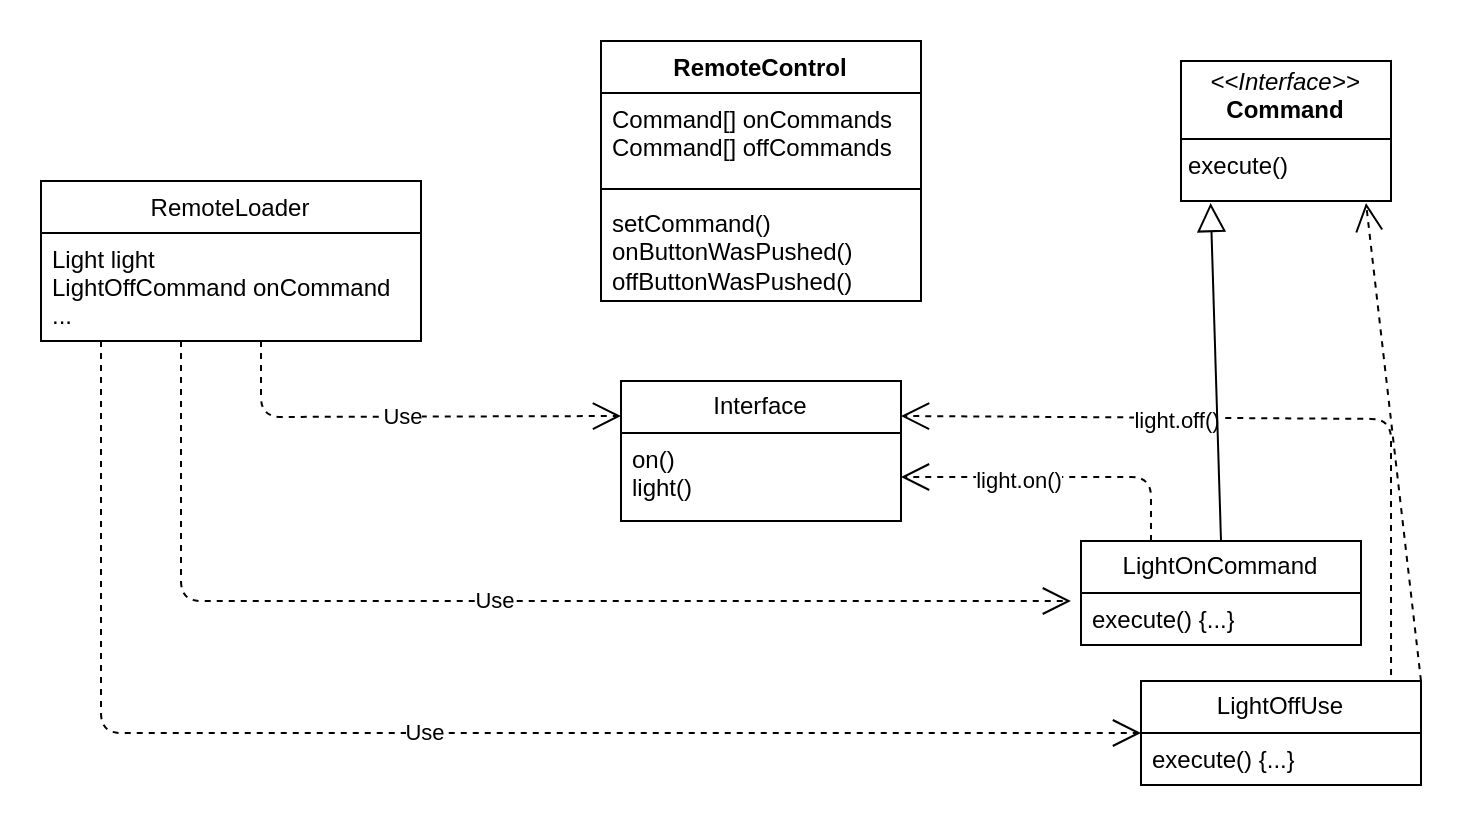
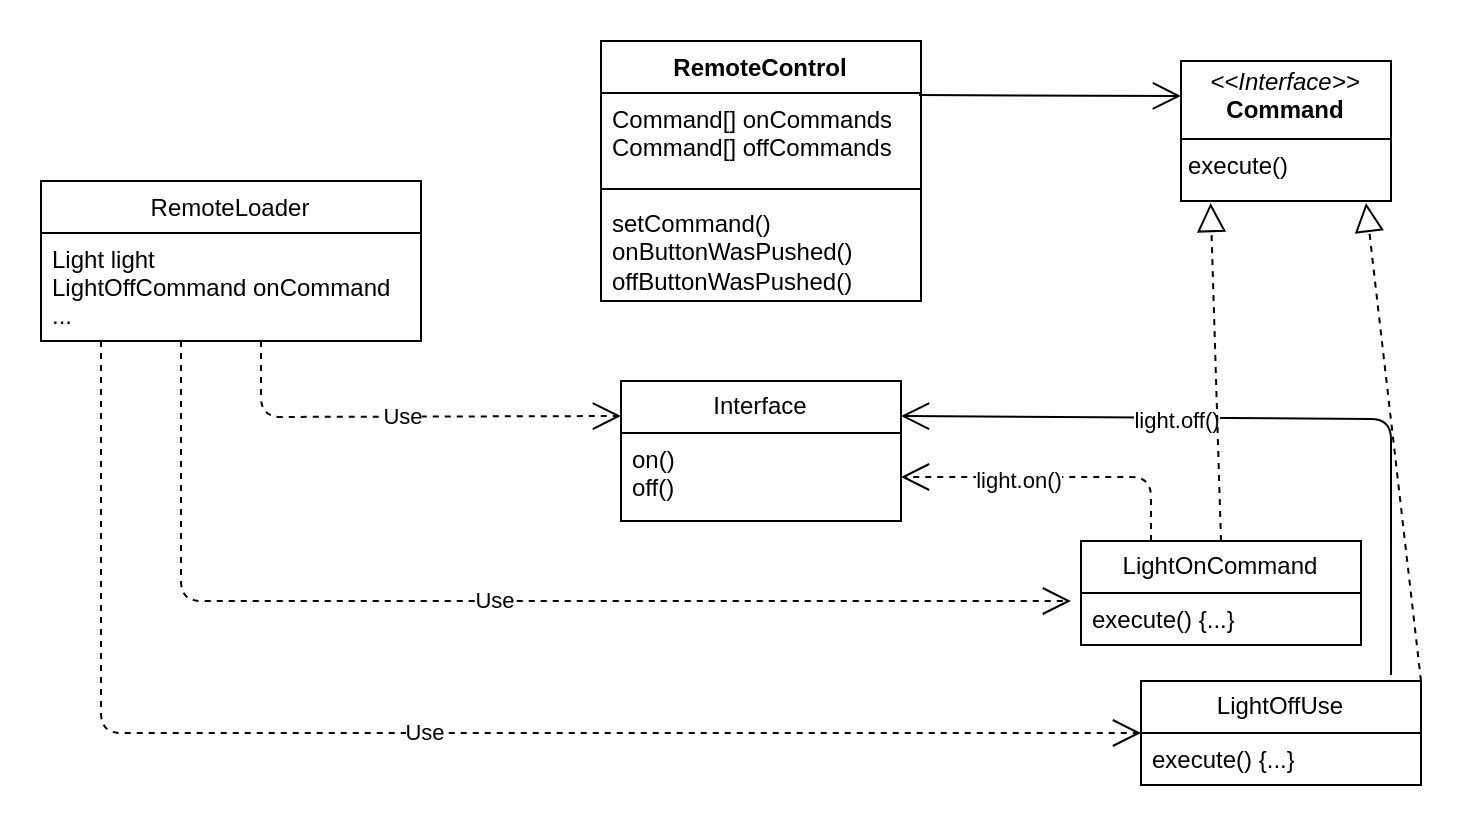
edge "Command[] onCommands Command[] offCommands" -> "<<Interface>> Command execute()": added
edge "LightOffUse" -> "<<Interface>> Command execute()": arrowhead open -> block
edge "LightOnCommand" -> "<<Interface>> Command execute()": style solid -> dashed
edge "LightOffUse" -> "Interface": style dashed -> solid
node "on() light()": label "on() light()" -> "on() off()"
